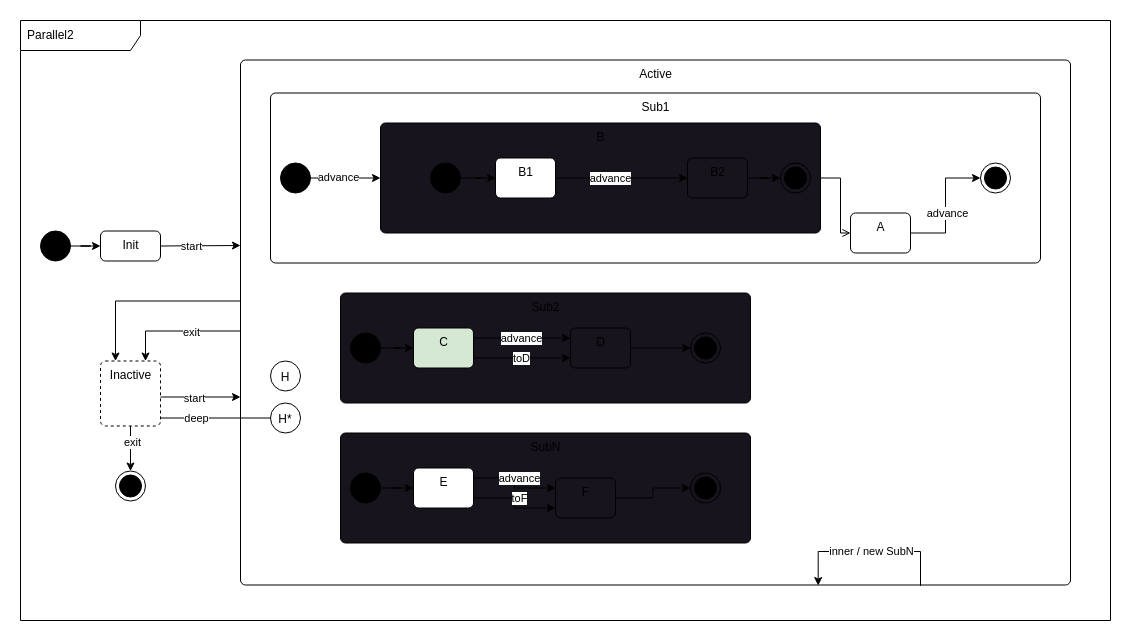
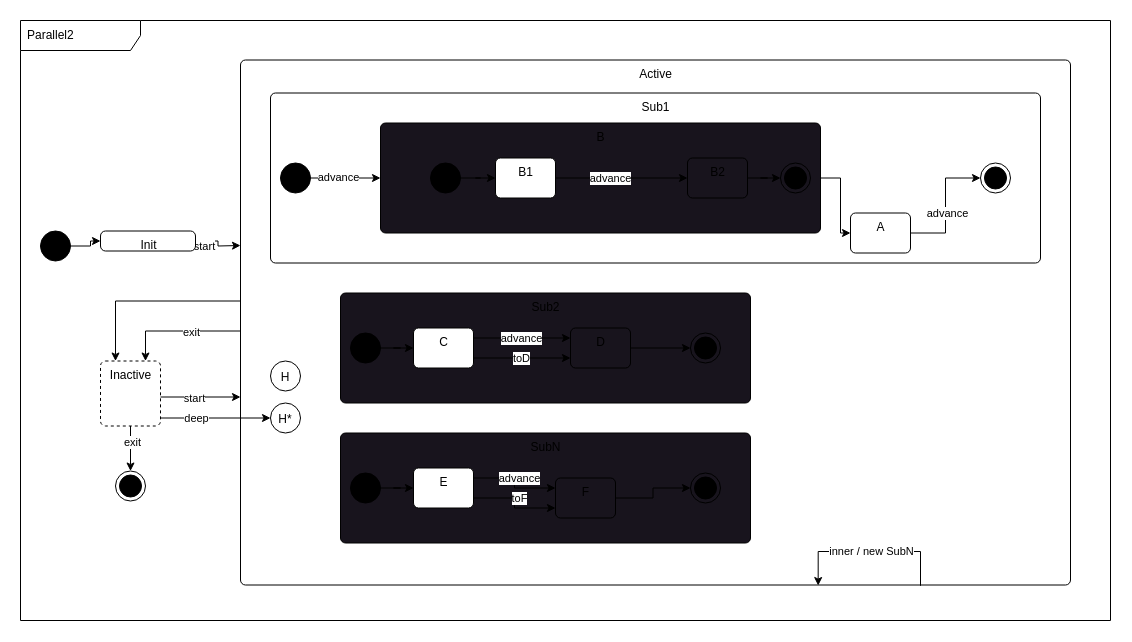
edge "B" -> "A": arrowhead open -> classic
node "Init": size 60x30 -> 95x20
node "C": fillcolor #d5e8d4 -> #ffffff
edge "Inactive" -- "H*": arrowhead none -> classic
